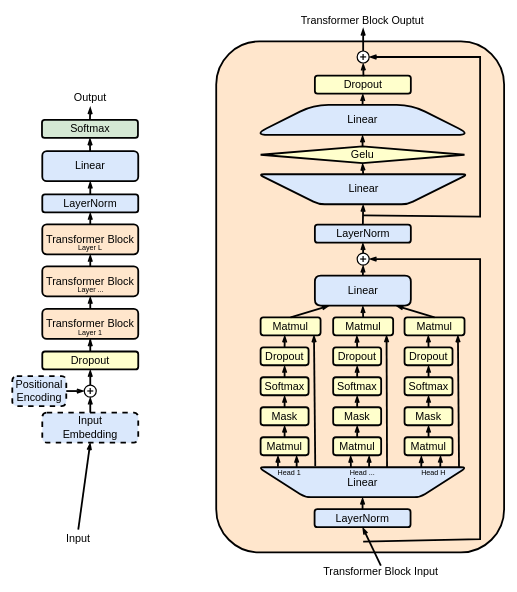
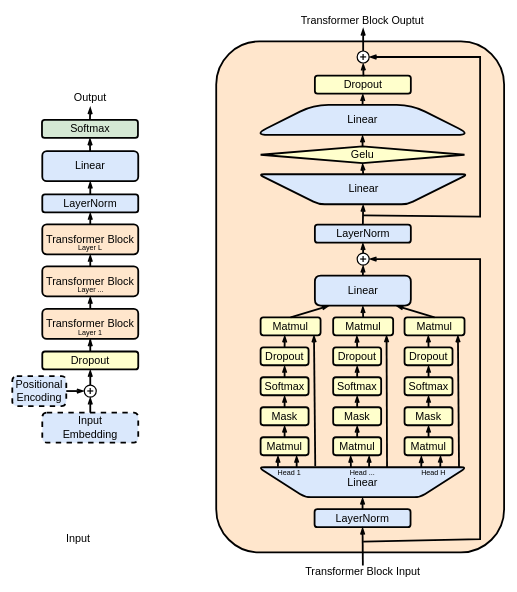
edge "Input" -> "Input Embedding": removed
node "Transformer Block Input": moved (381, 572) -> (363, 572)
